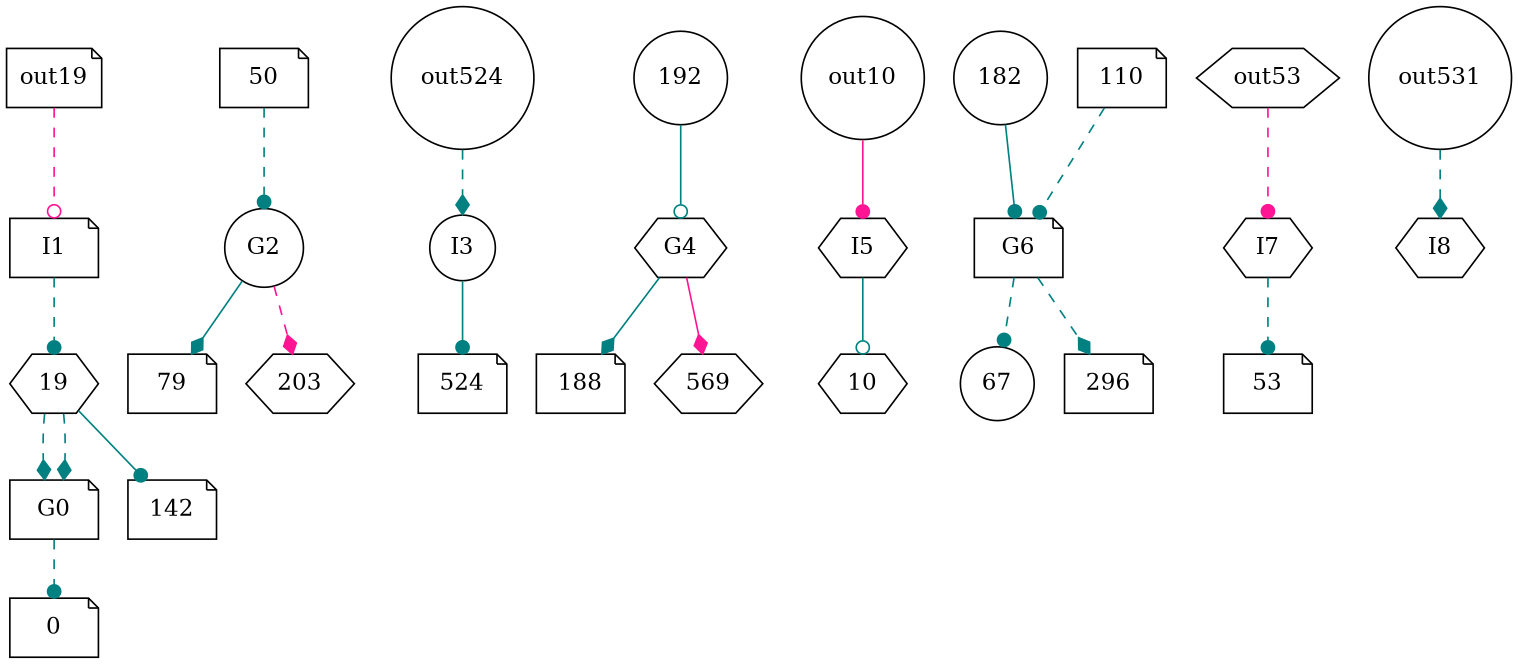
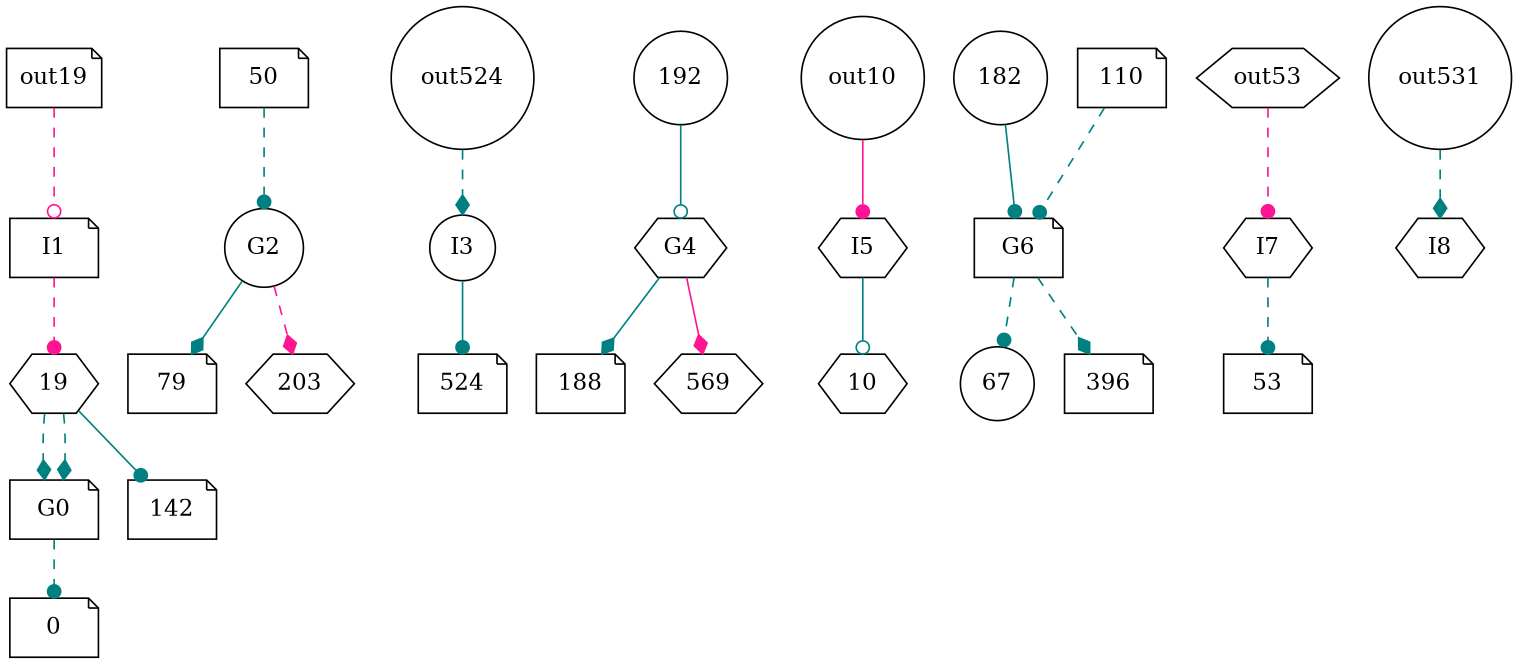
edge "I1" -> "19": color teal -> deeppink
node "296": label "296" -> "396"
